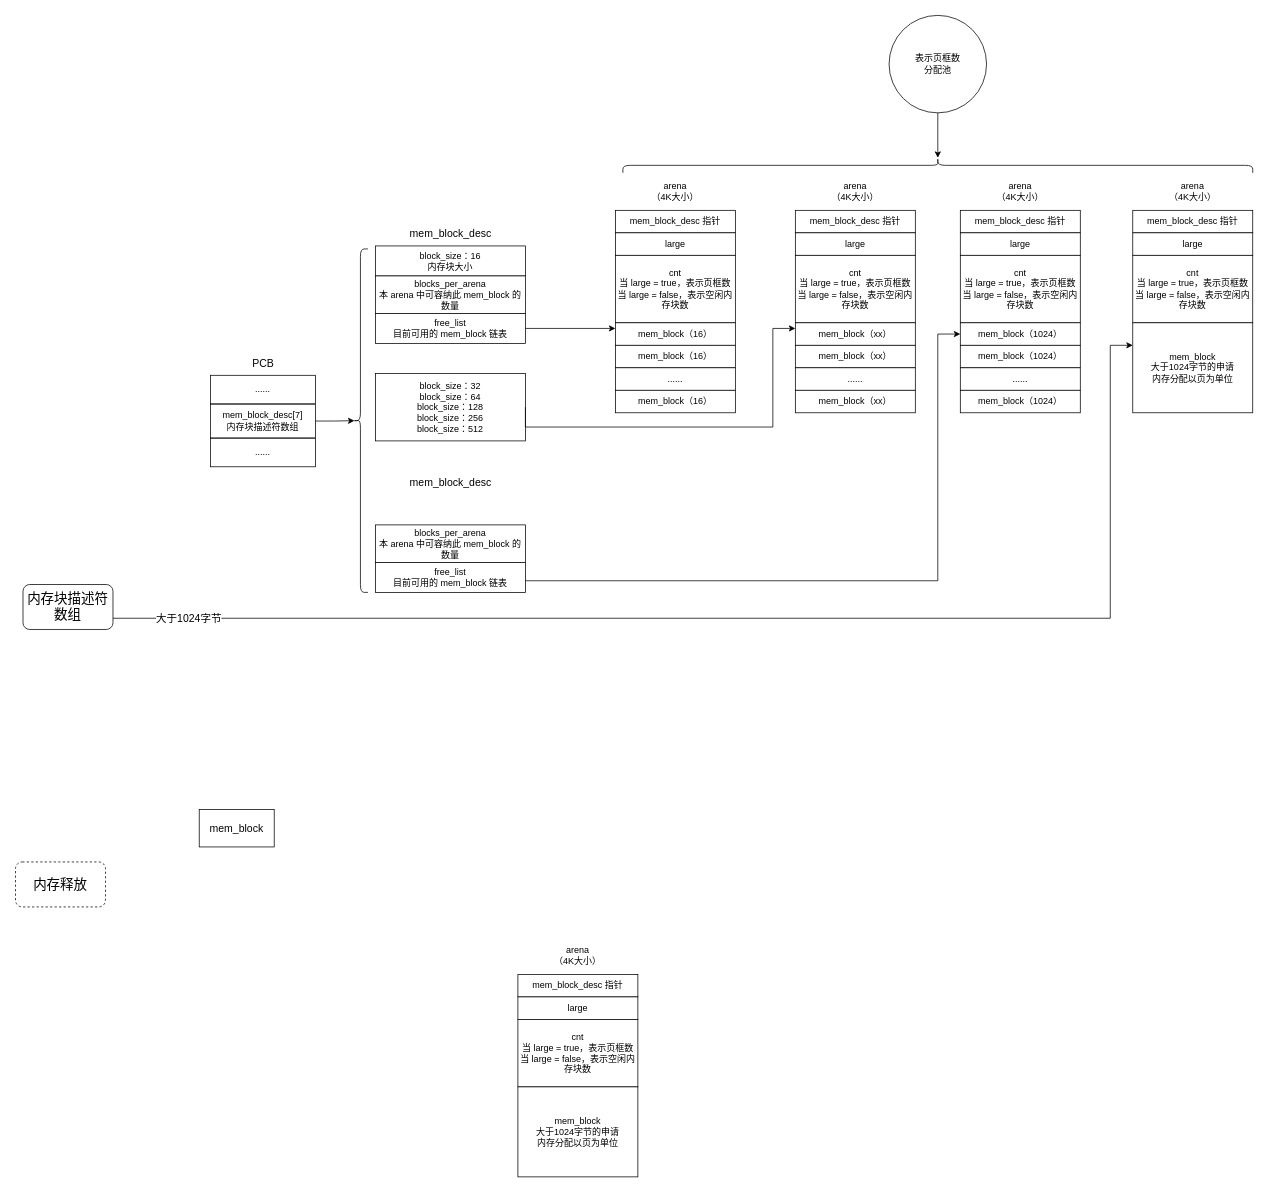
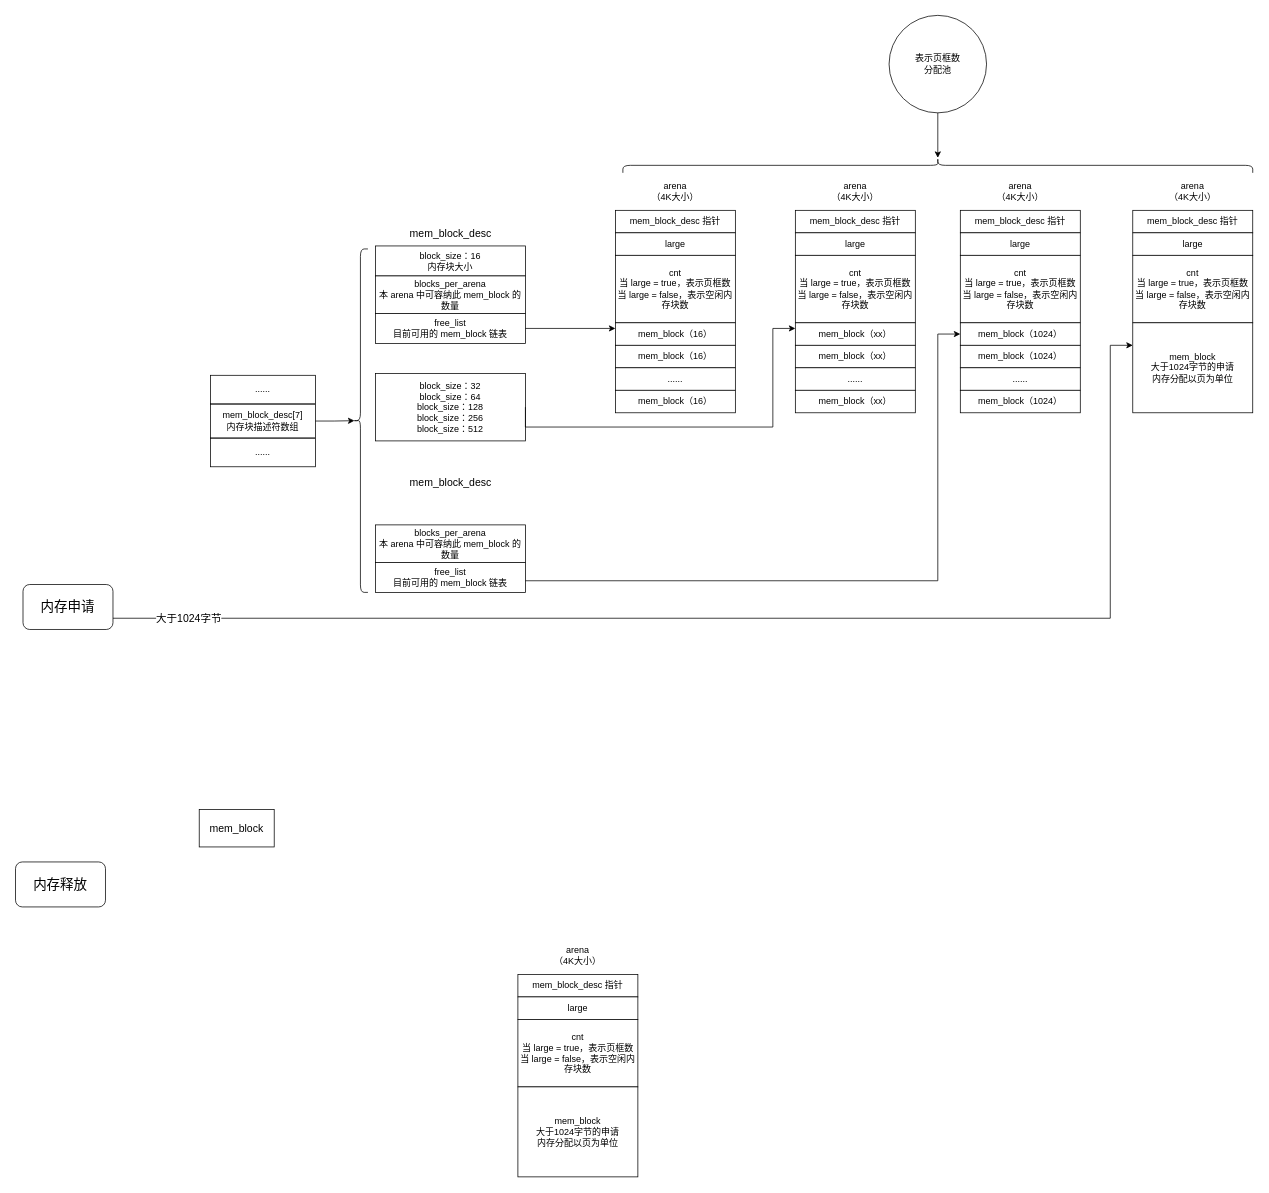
node "PCB": removed
node "内存块描述符数组": label "内存块描述符数组" -> "内存申请"
node "内存释放": style dashed -> solid
